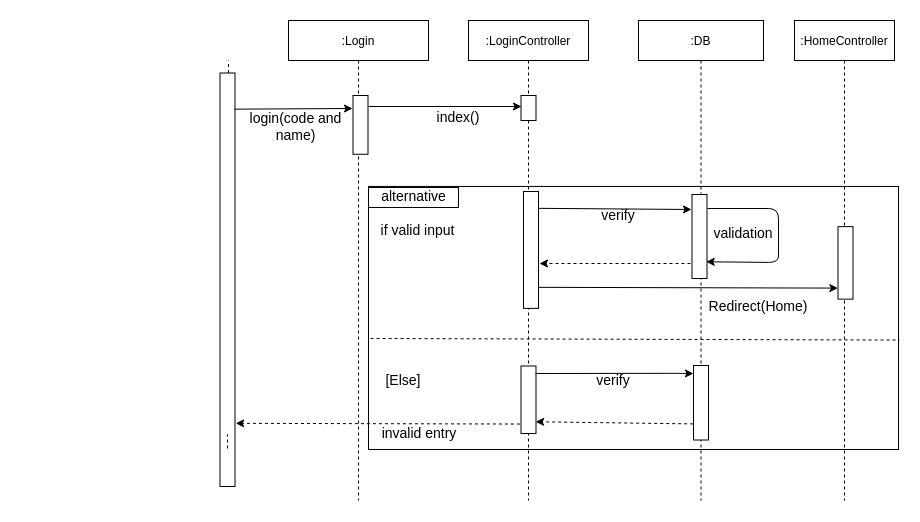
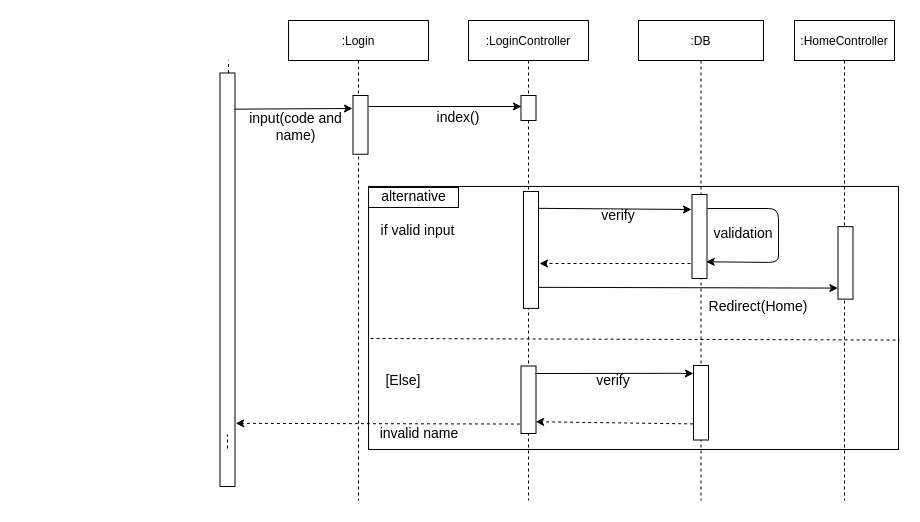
node "login(code and name)": label "login(code and name)" -> "input(code and name)"
node "invalid entry": label "invalid entry" -> "invalid name"
